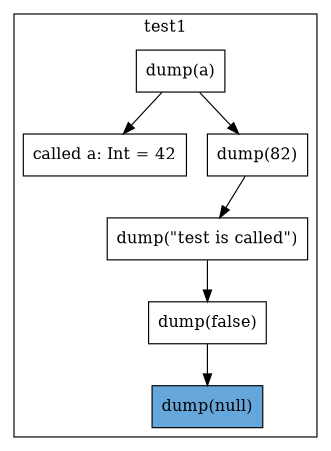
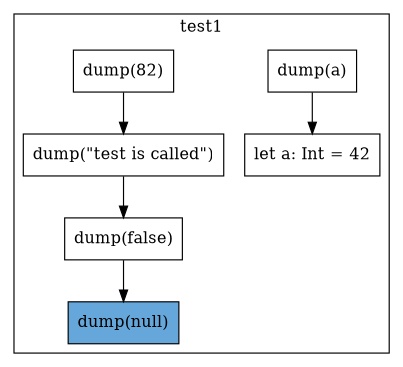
edge "dump(a)" -> "dump(82)": removed
node "called a: Int = 42": label "called a: Int = 42" -> "let a: Int = 42"
